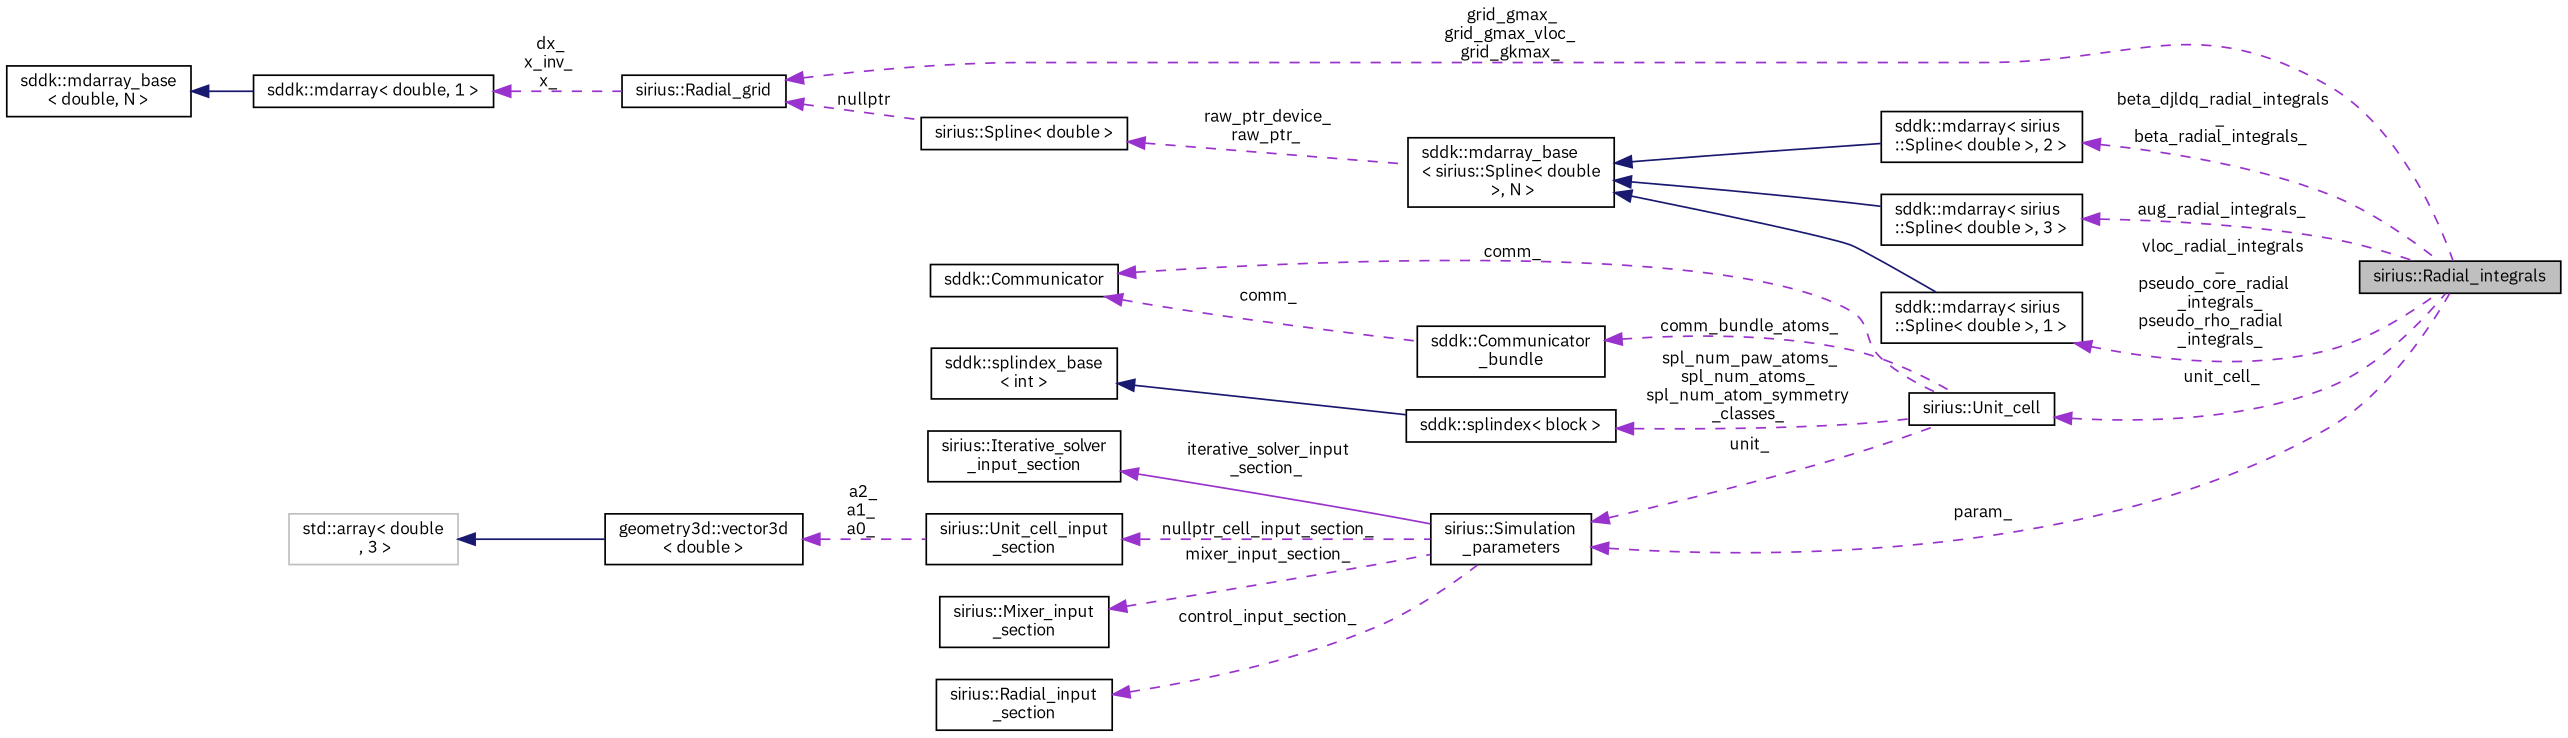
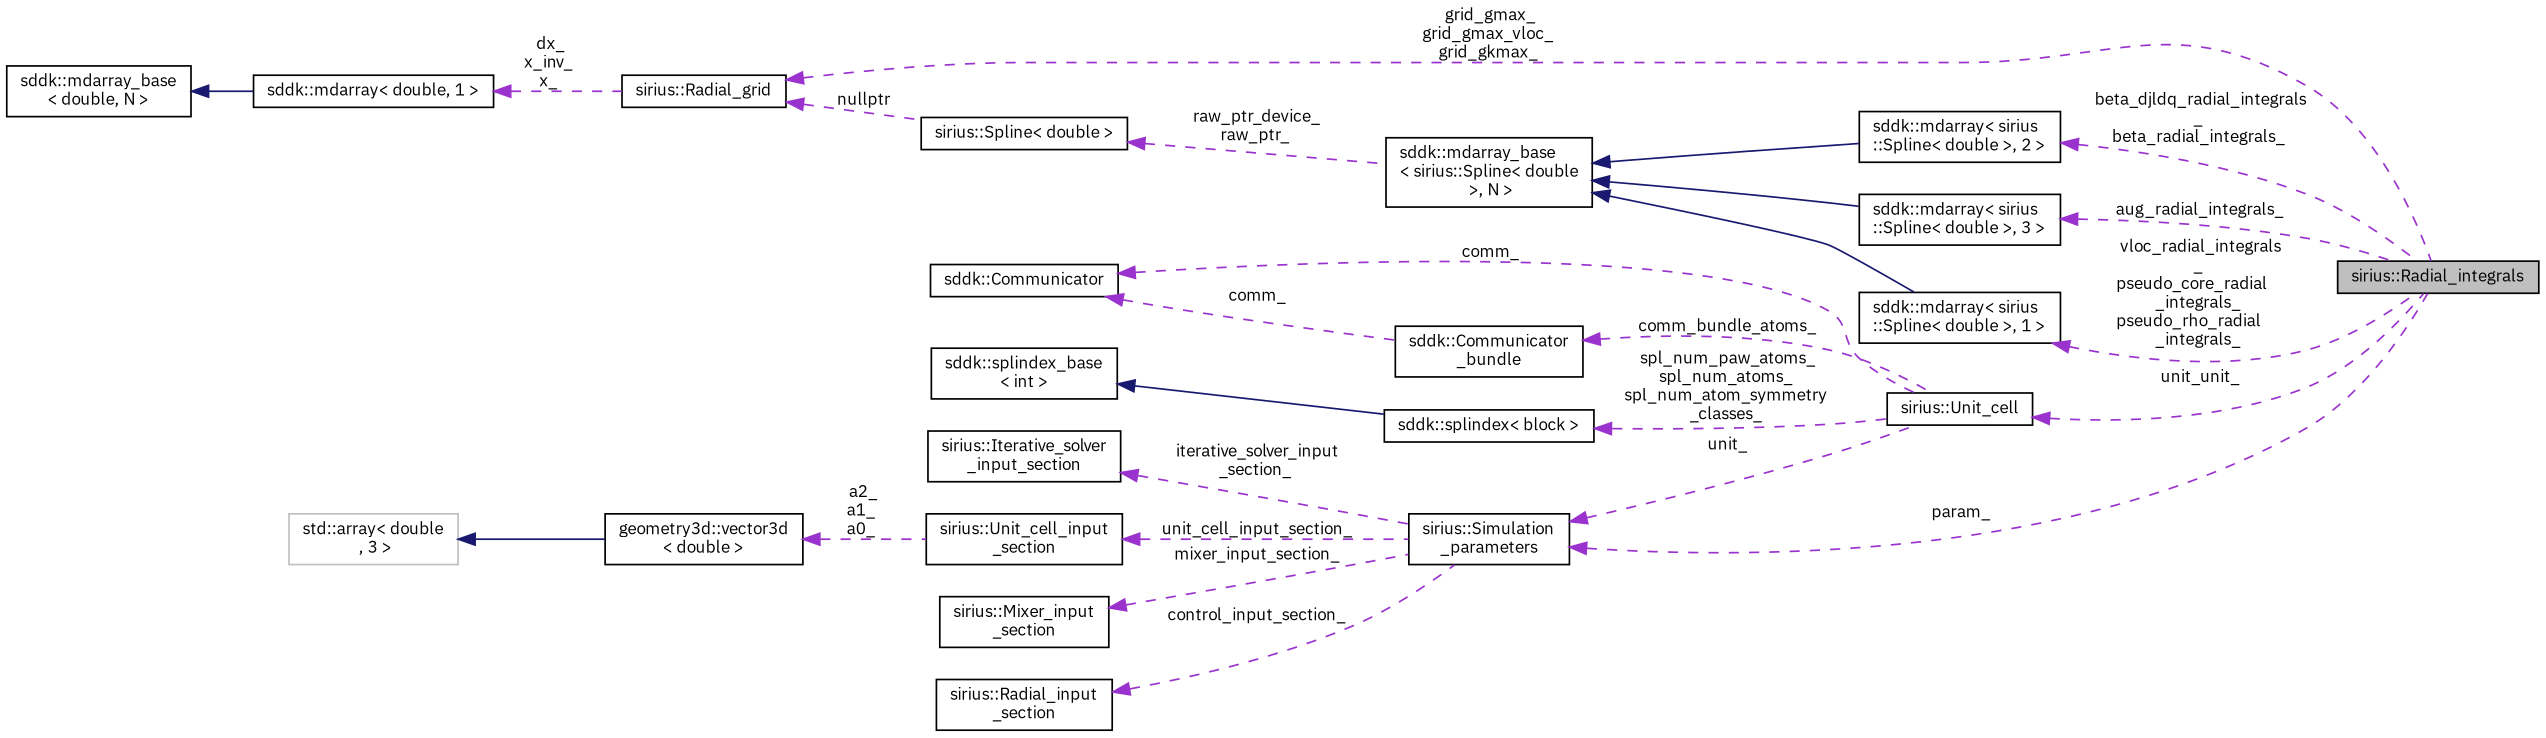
edge "sirius::Radial_integrals" -> "sirius::Unit_cell": label " unit_cell_" -> " unit_unit_"
edge "sirius::Simulation _parameters" -> "sirius::Iterative_solver _input_section": style solid -> dashed
edge "sirius::Simulation _parameters" -> "sirius::Unit_cell_input _section": label " nullptr_cell_input_section_" -> " unit_cell_input_section_"
